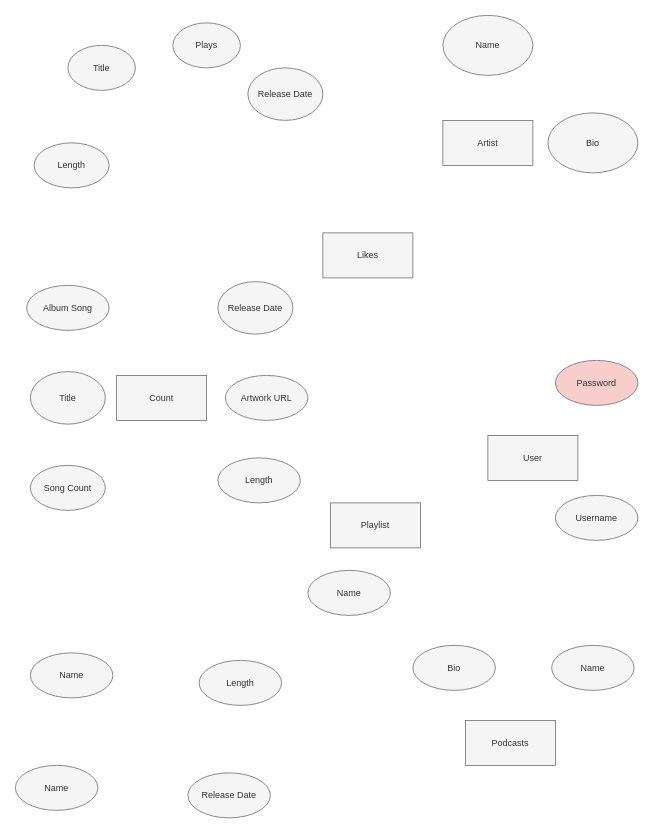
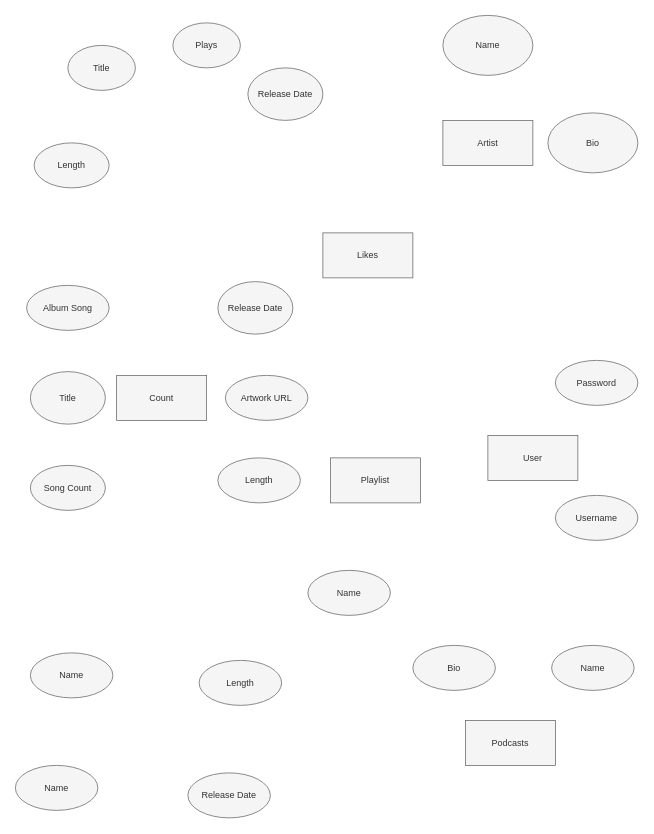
node "Password": fillcolor #f8cecc -> #f5f5f5
node "Playlist": moved (375, 525) -> (375, 480)
